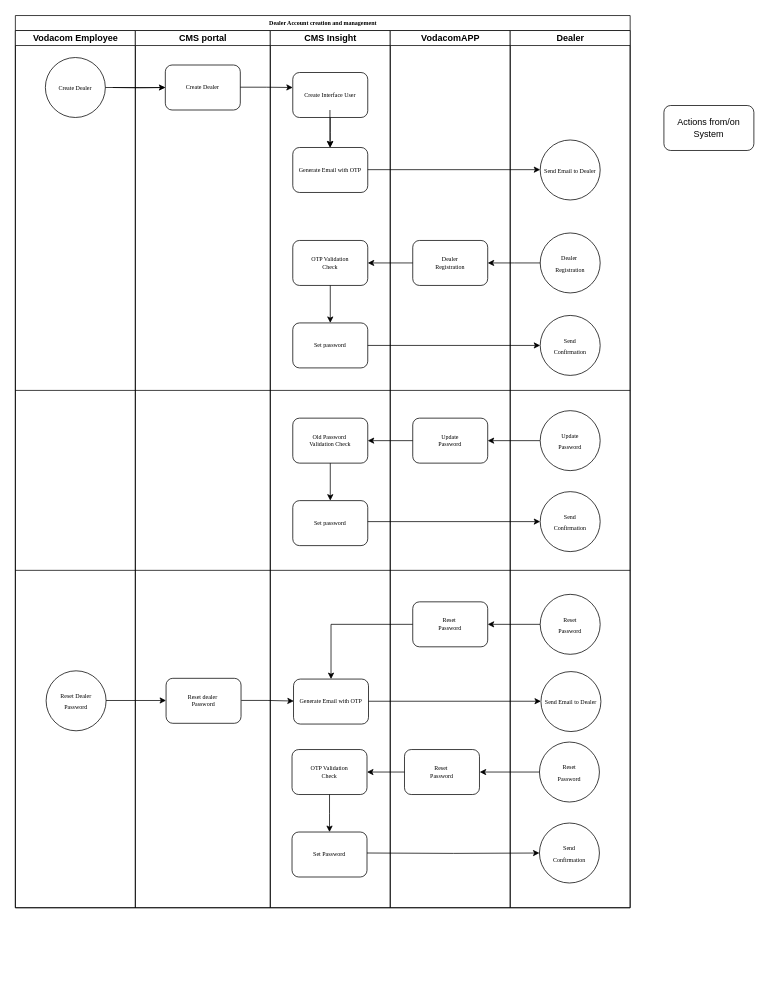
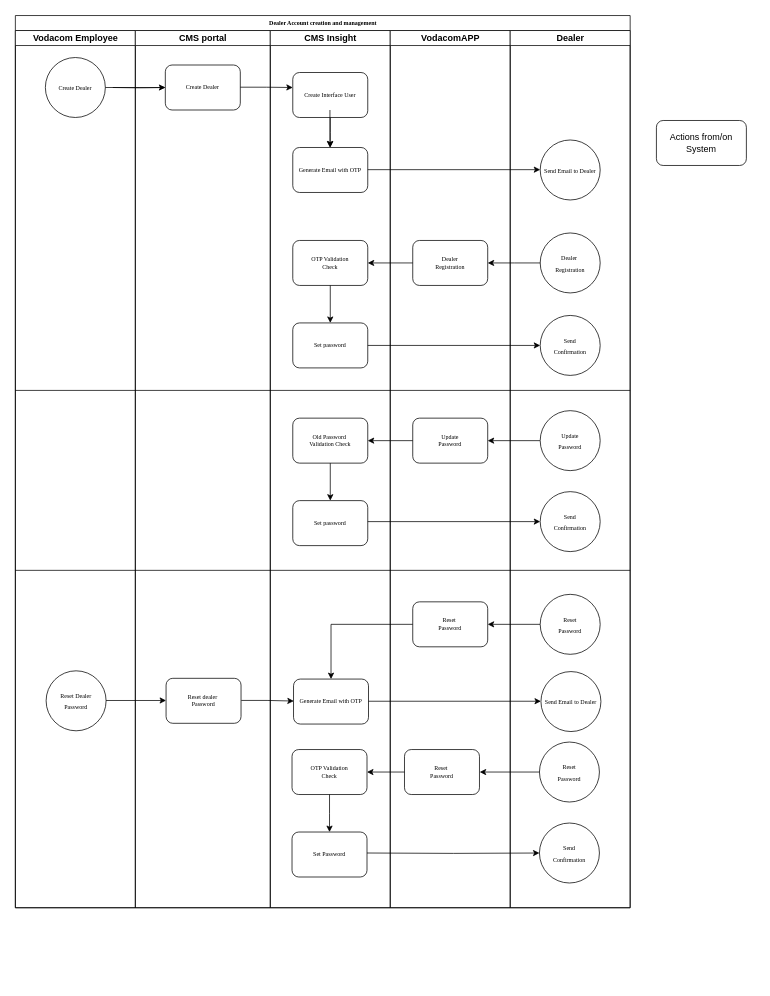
node "Actions from/on System": moved (709, 128) -> (702, 143)
